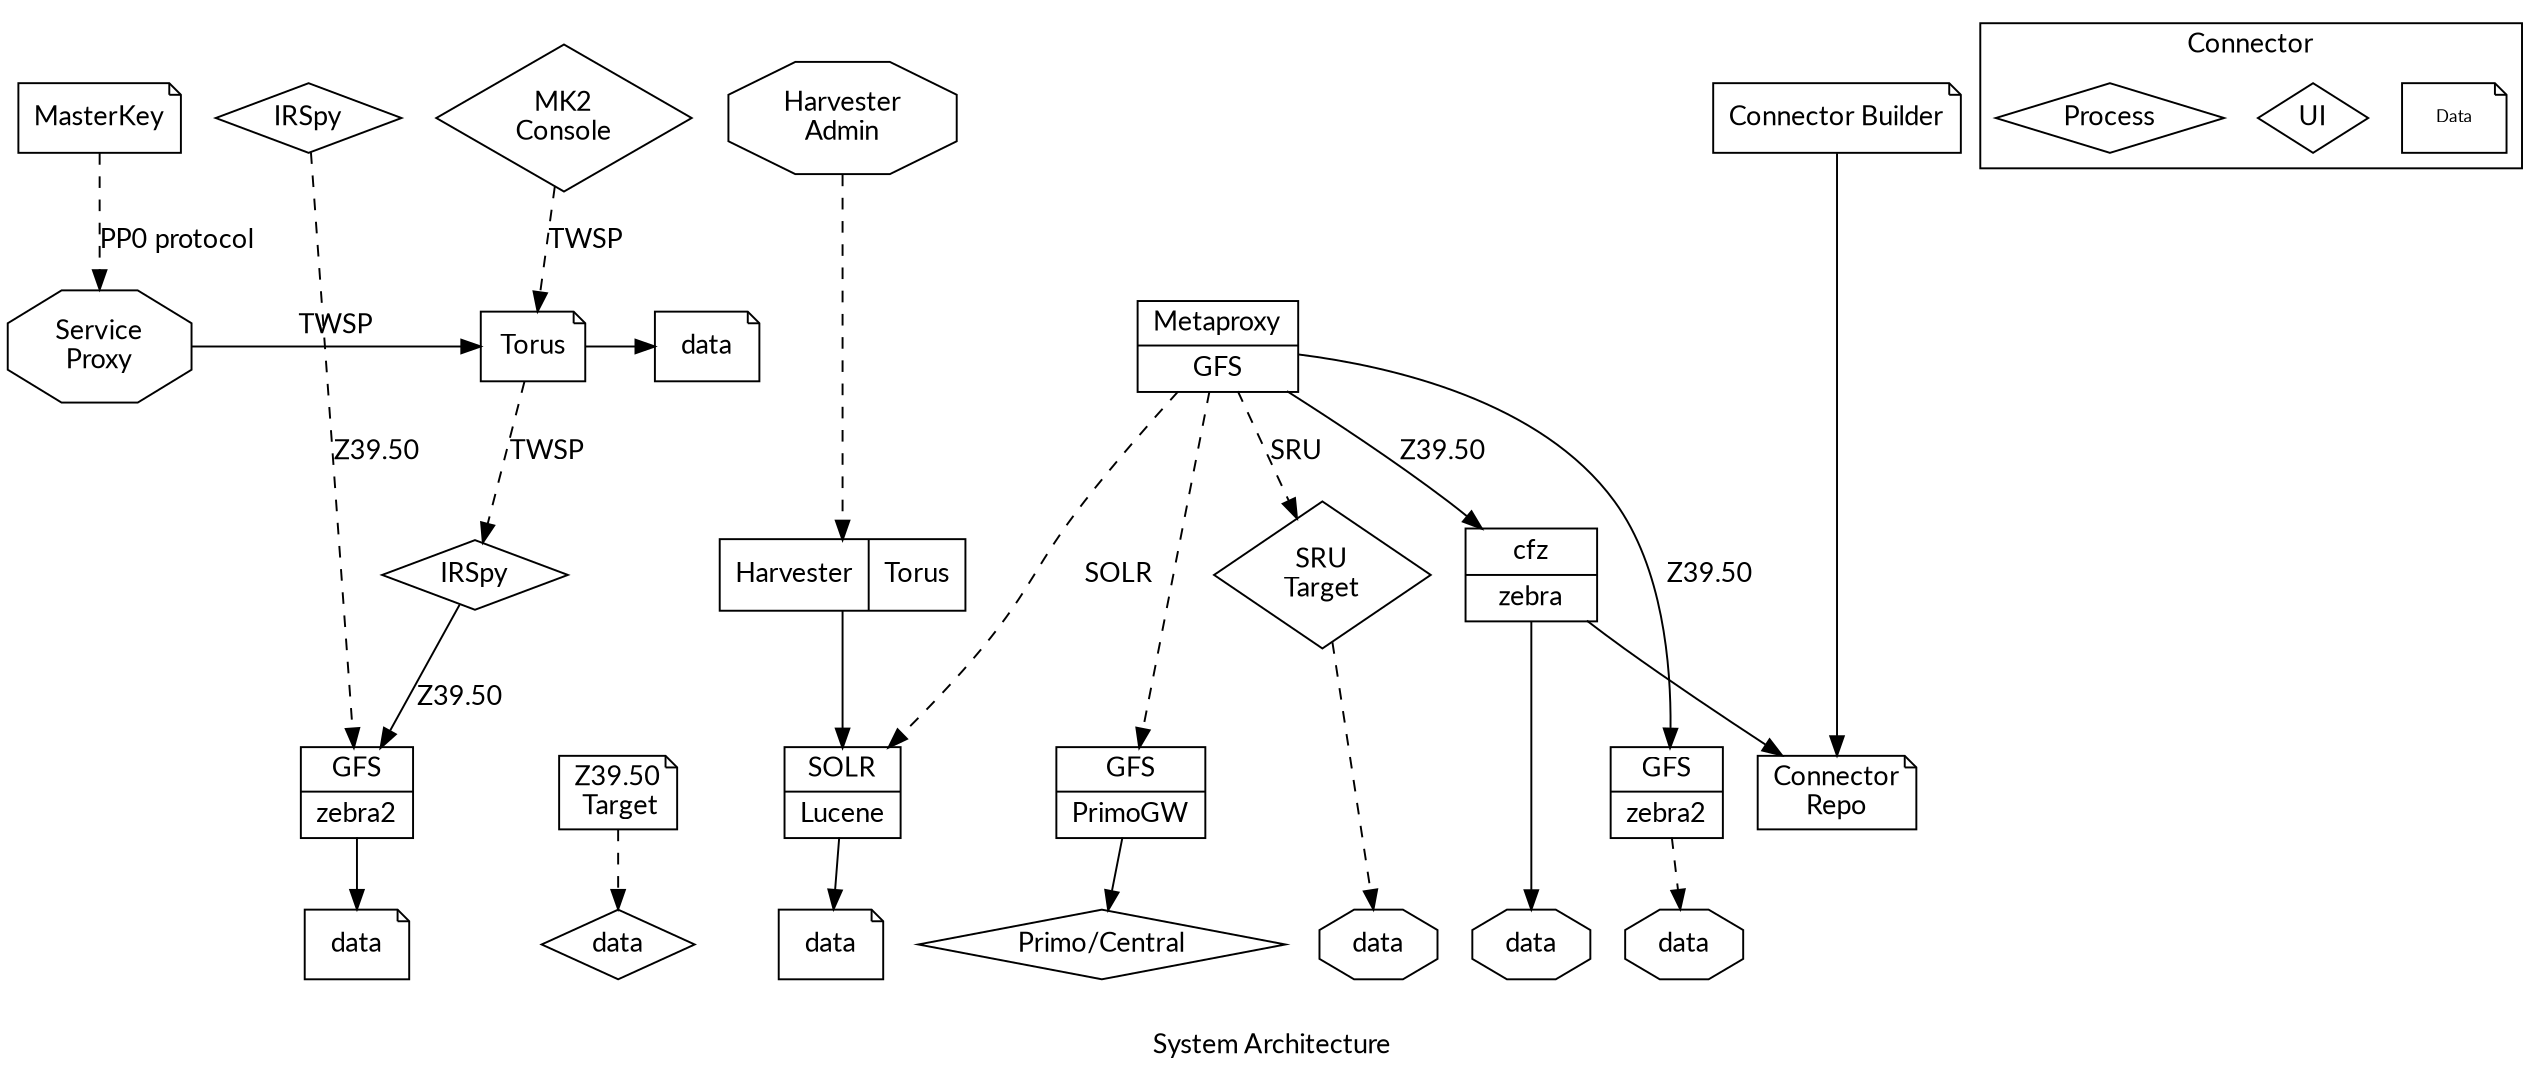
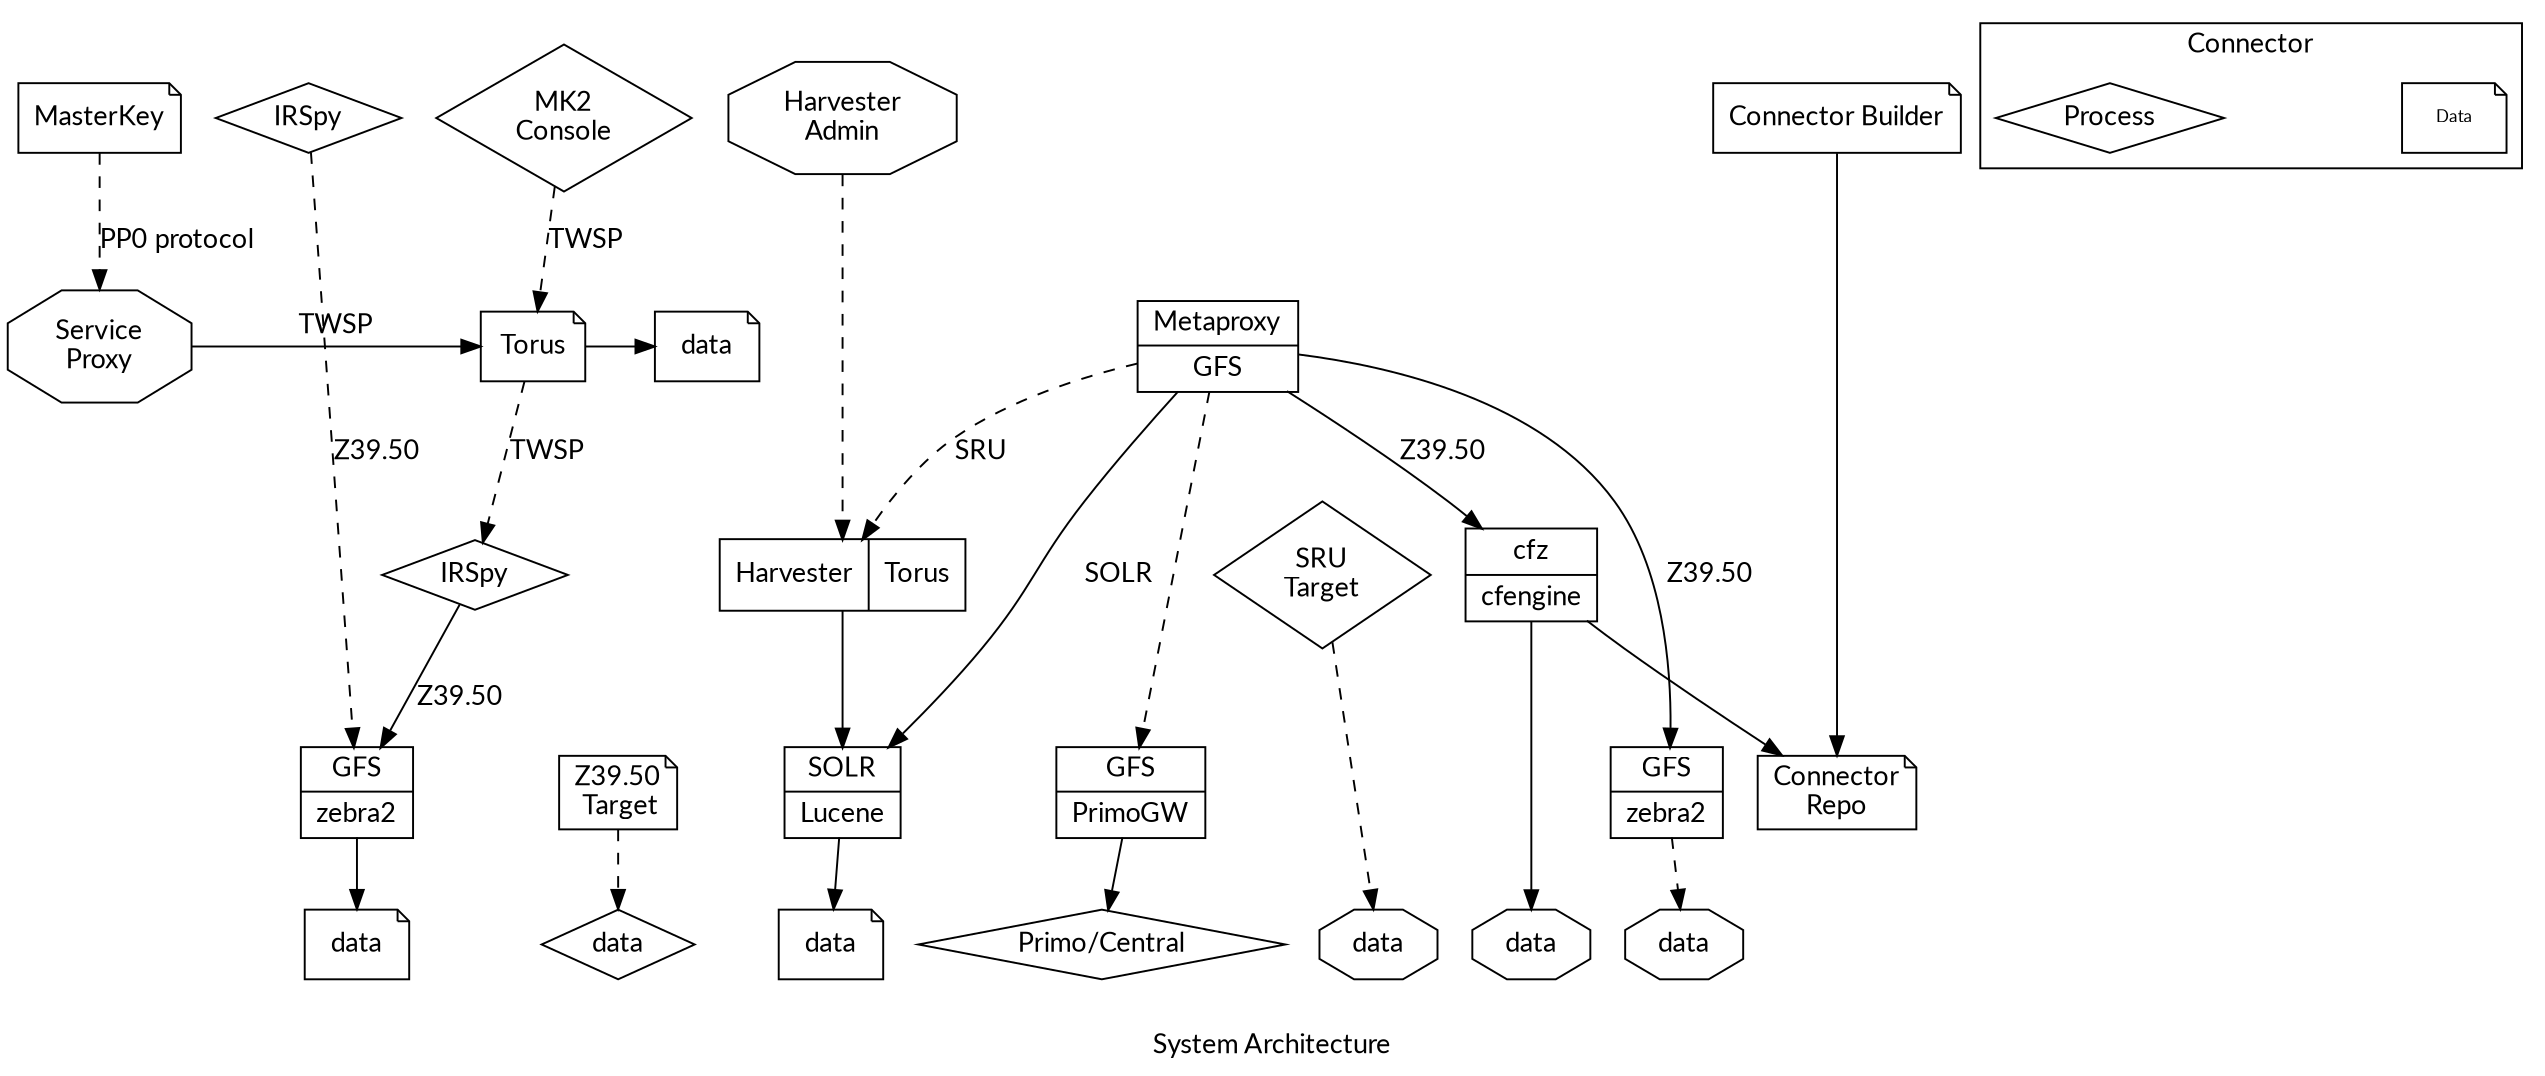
node "UI": removed
edge "Metaproxy" -> "SRU Target": now "Metaproxy" -> "Harvester"
edge "Metaproxy" -> "SOLR": style dashed -> solid
node "cfz": text "zebra" -> "cfengine"
